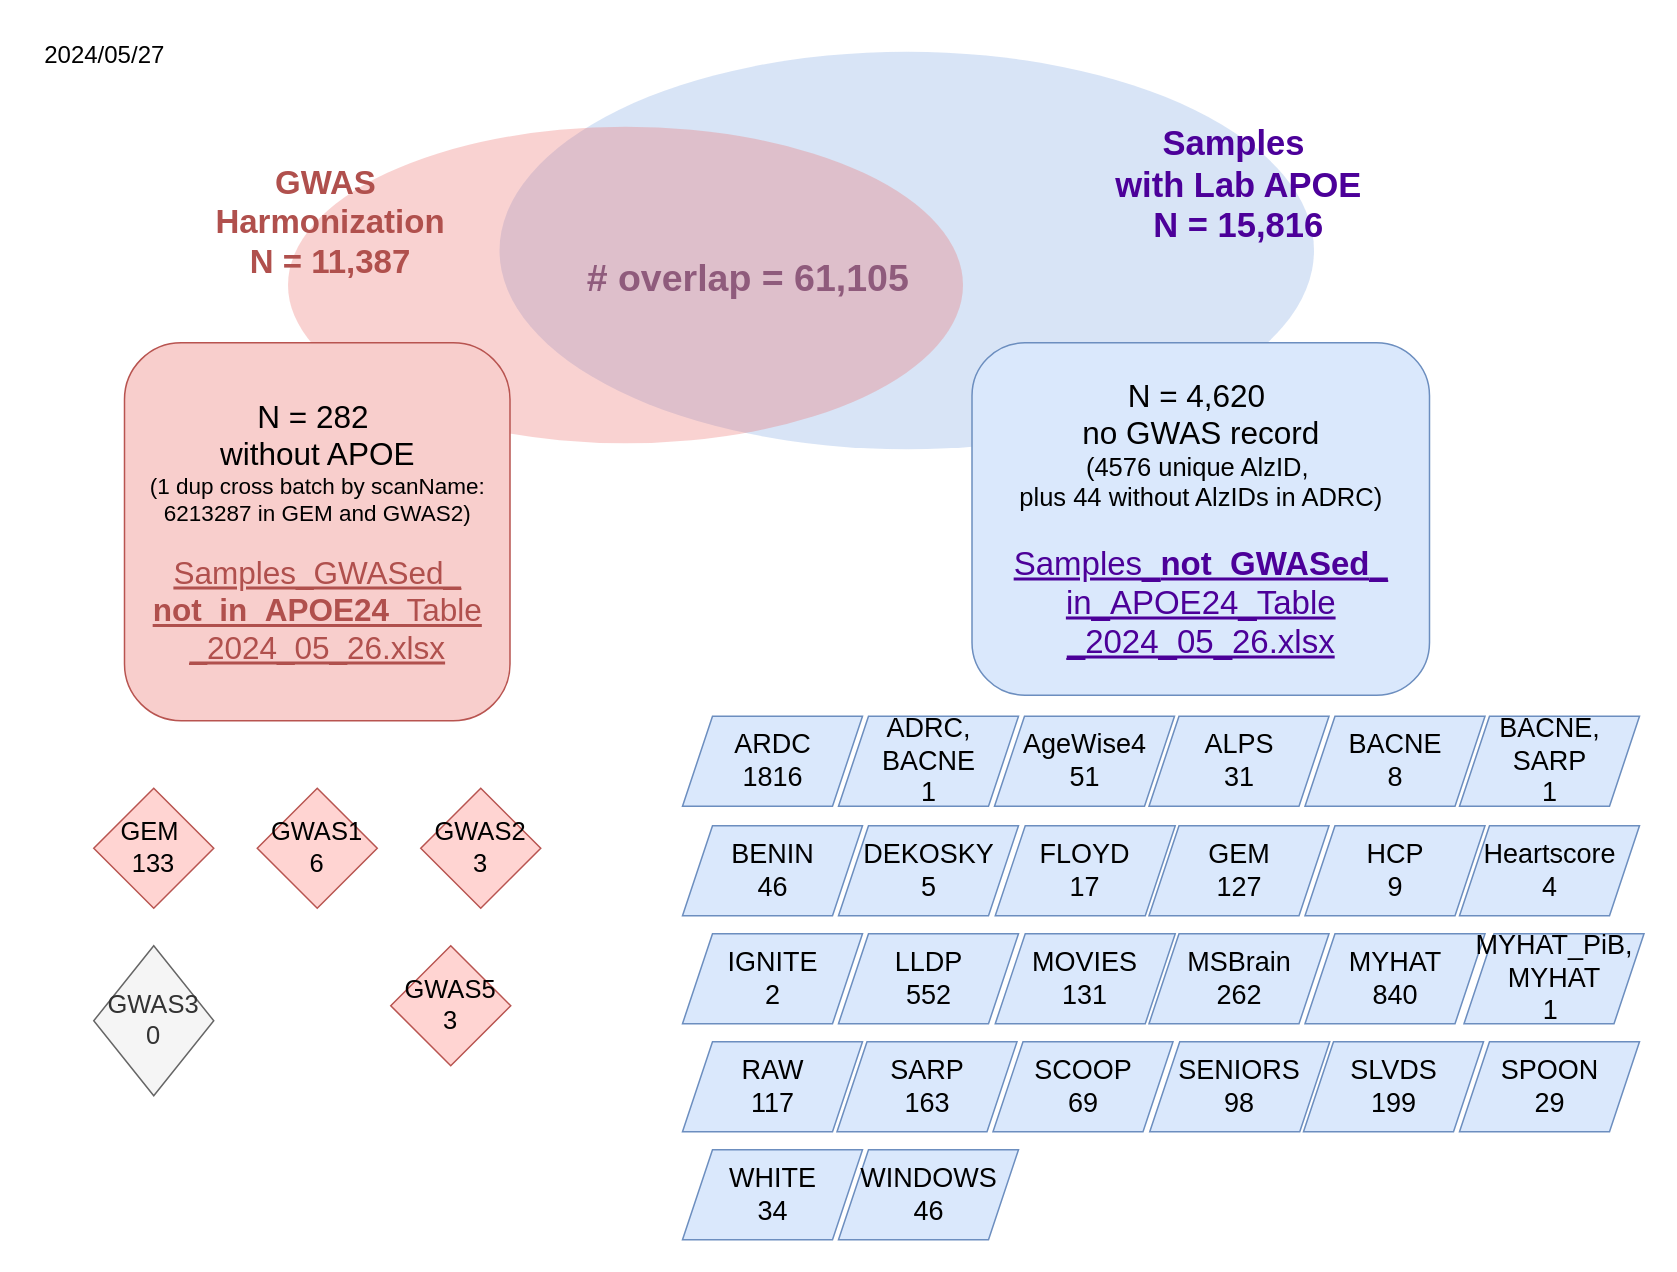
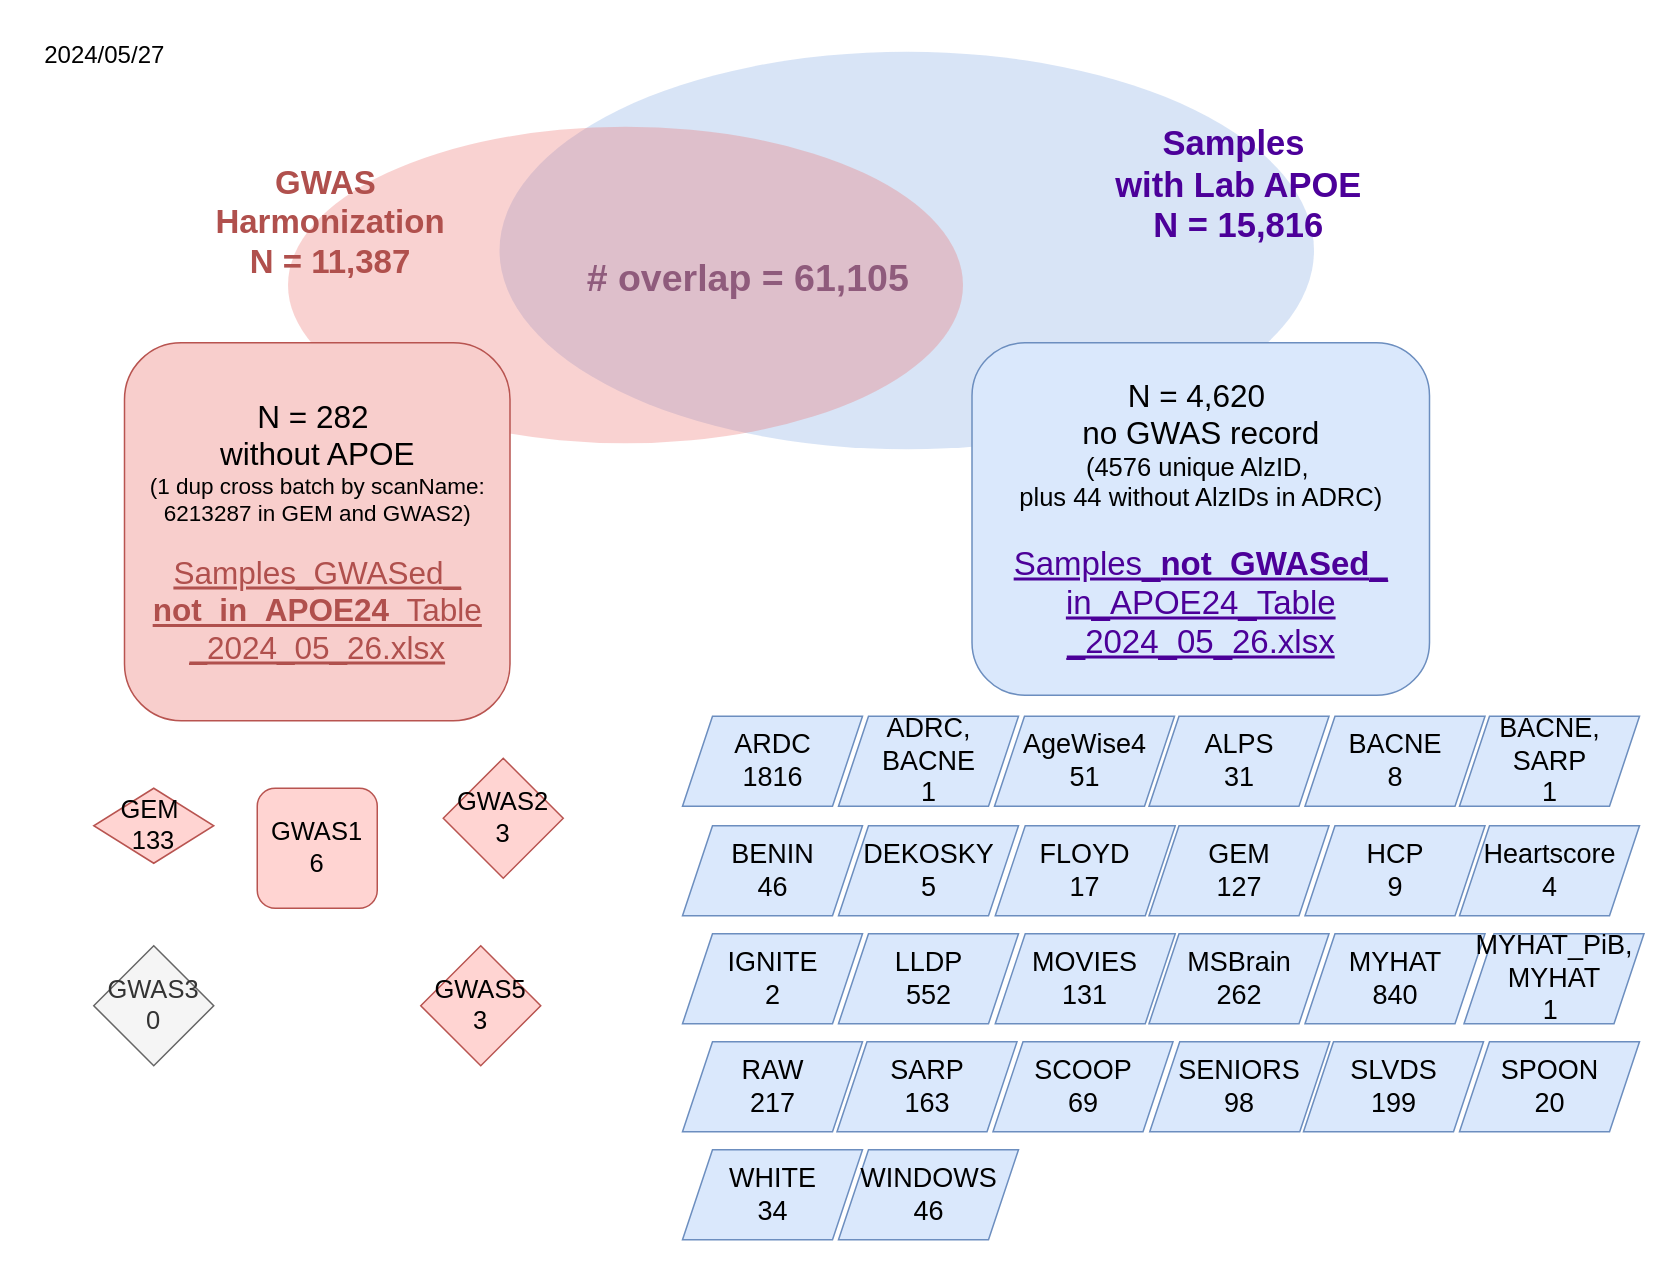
node "GEM 133": size 120x120 -> 120x75
node "GWAS1 6": shape diamond -> rounded rectangle
node "GWAS2 3": moved (481, 848) -> (503, 818)
node "GWAS5 3": moved (451, 1006) -> (481, 1006)
node "GWAS3 0": size 120x150 -> 120x120
node "RAW 117": label "RAW 117" -> "RAW 217"
node "SPOON 29": label "SPOON 29" -> "SPOON 20"
